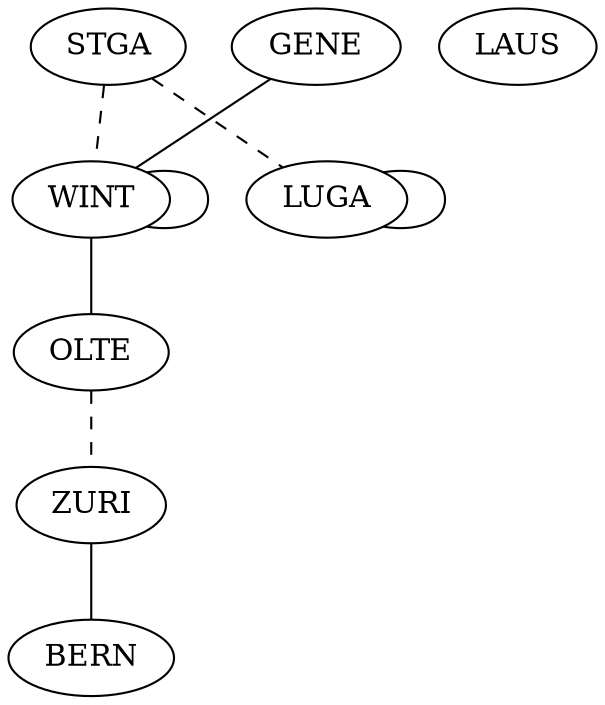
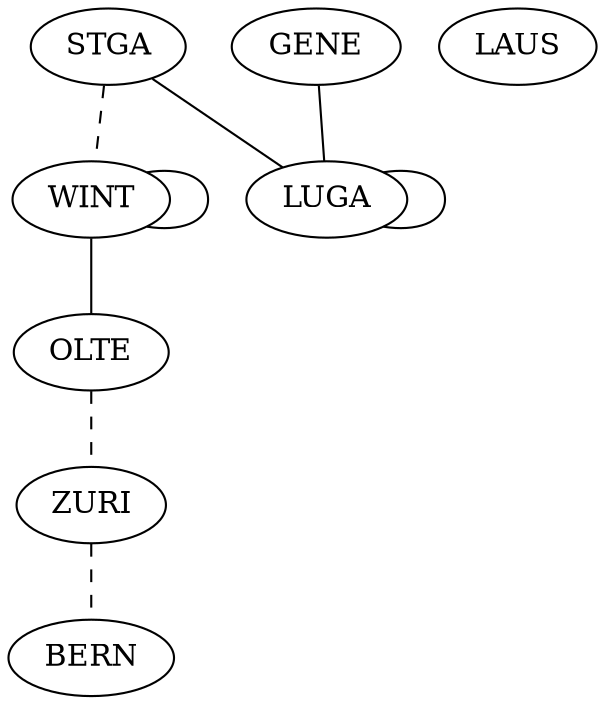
edge "GENE" -- "WINT": now "GENE" -- "LUGA"
edge "STGA" -- "LUGA": style dashed -> solid
edge "ZURI" -- "BERN": style solid -> dashed
